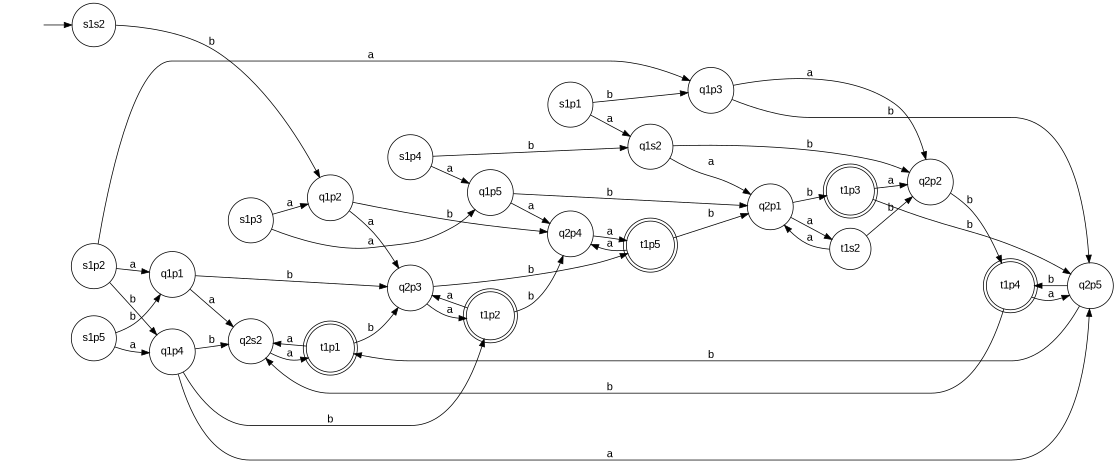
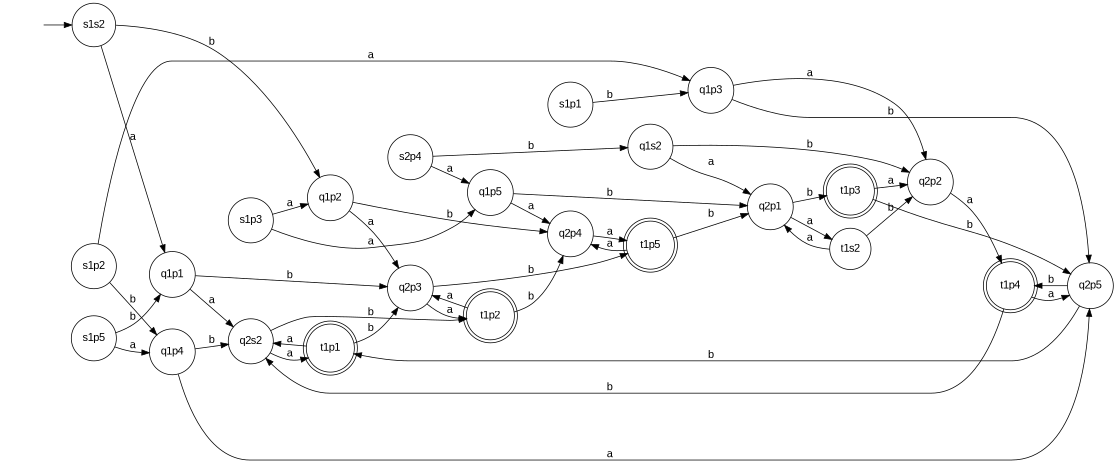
edge "s1p1" -> "q1s2": removed, label "a"
node "s1p4": label "s1p4" -> "s2p4"
edge "q2p2" -> "t1p4": label "b" -> "a"
edge "s1p2" -> "q1p1": now "s1s2" -> "q1p1"
edge "q1p4" -> "t1p2": now "q2s2" -> "t1p2"
